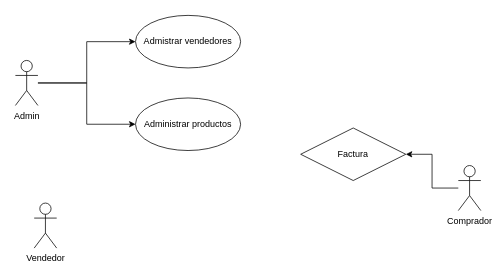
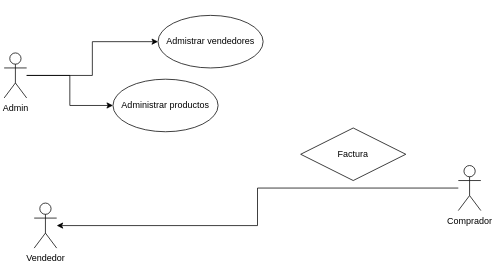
node "Admistrar vendedores": moved (188, 42) -> (210, 42)
node "Admin": moved (27, 83) -> (15, 75)
node "Administrar productos": moved (188, 124) -> (165, 105)
edge "Comprador" -> "Factura": now "Comprador" -> "Vendedor"
